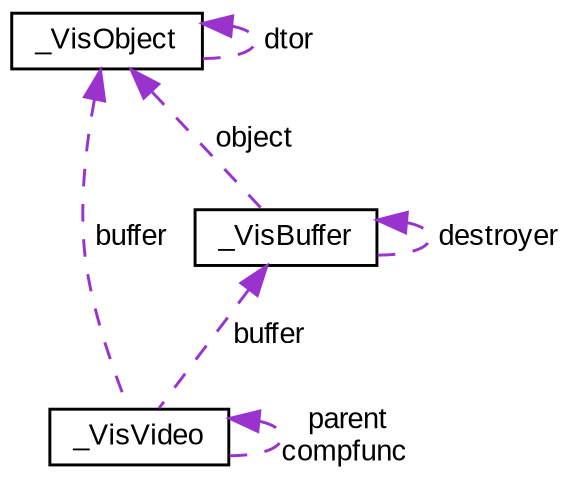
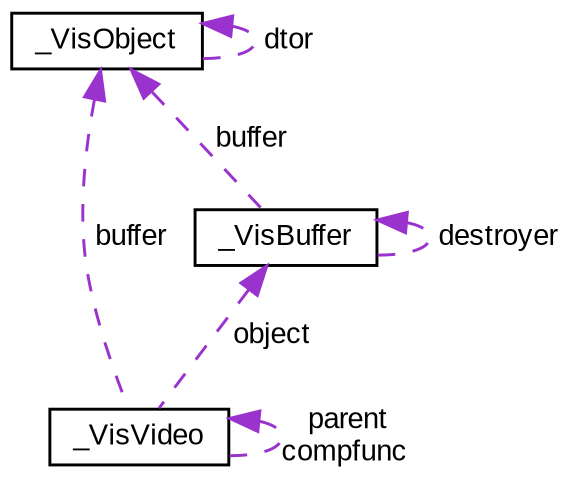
edge "_VisBuffer" -> "_VisObject": label " object" -> " buffer"
edge "_VisVideo" -> "_VisBuffer": label " buffer" -> " object"
